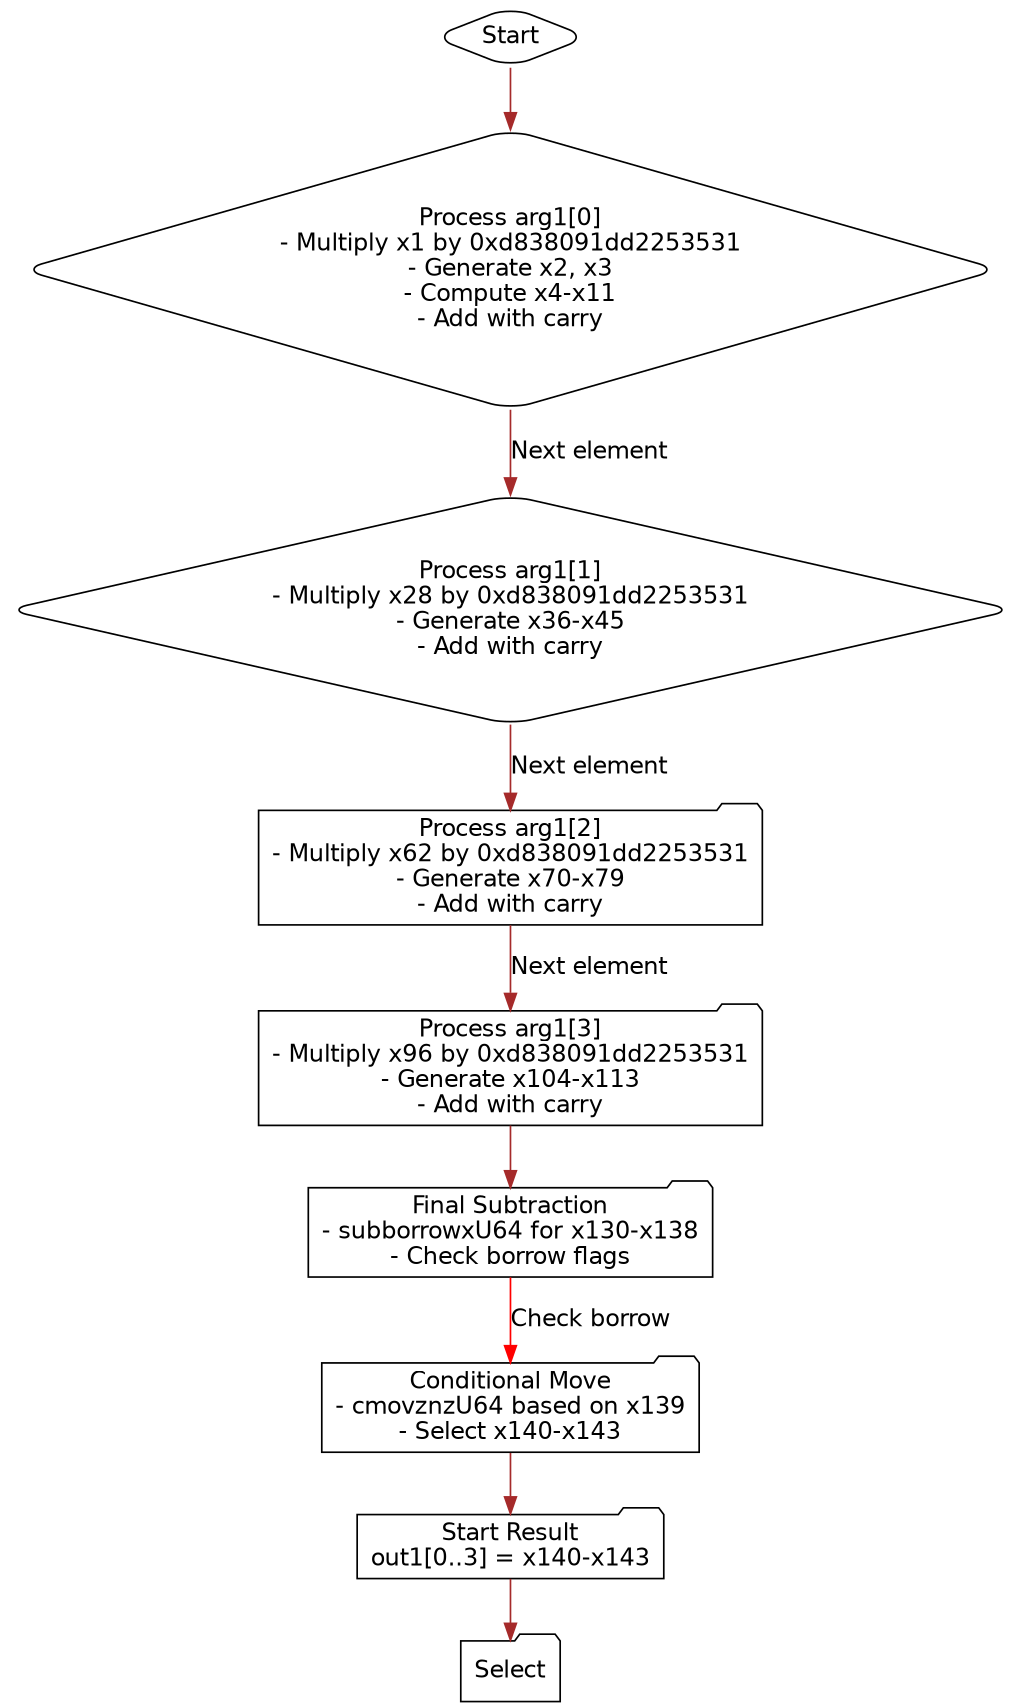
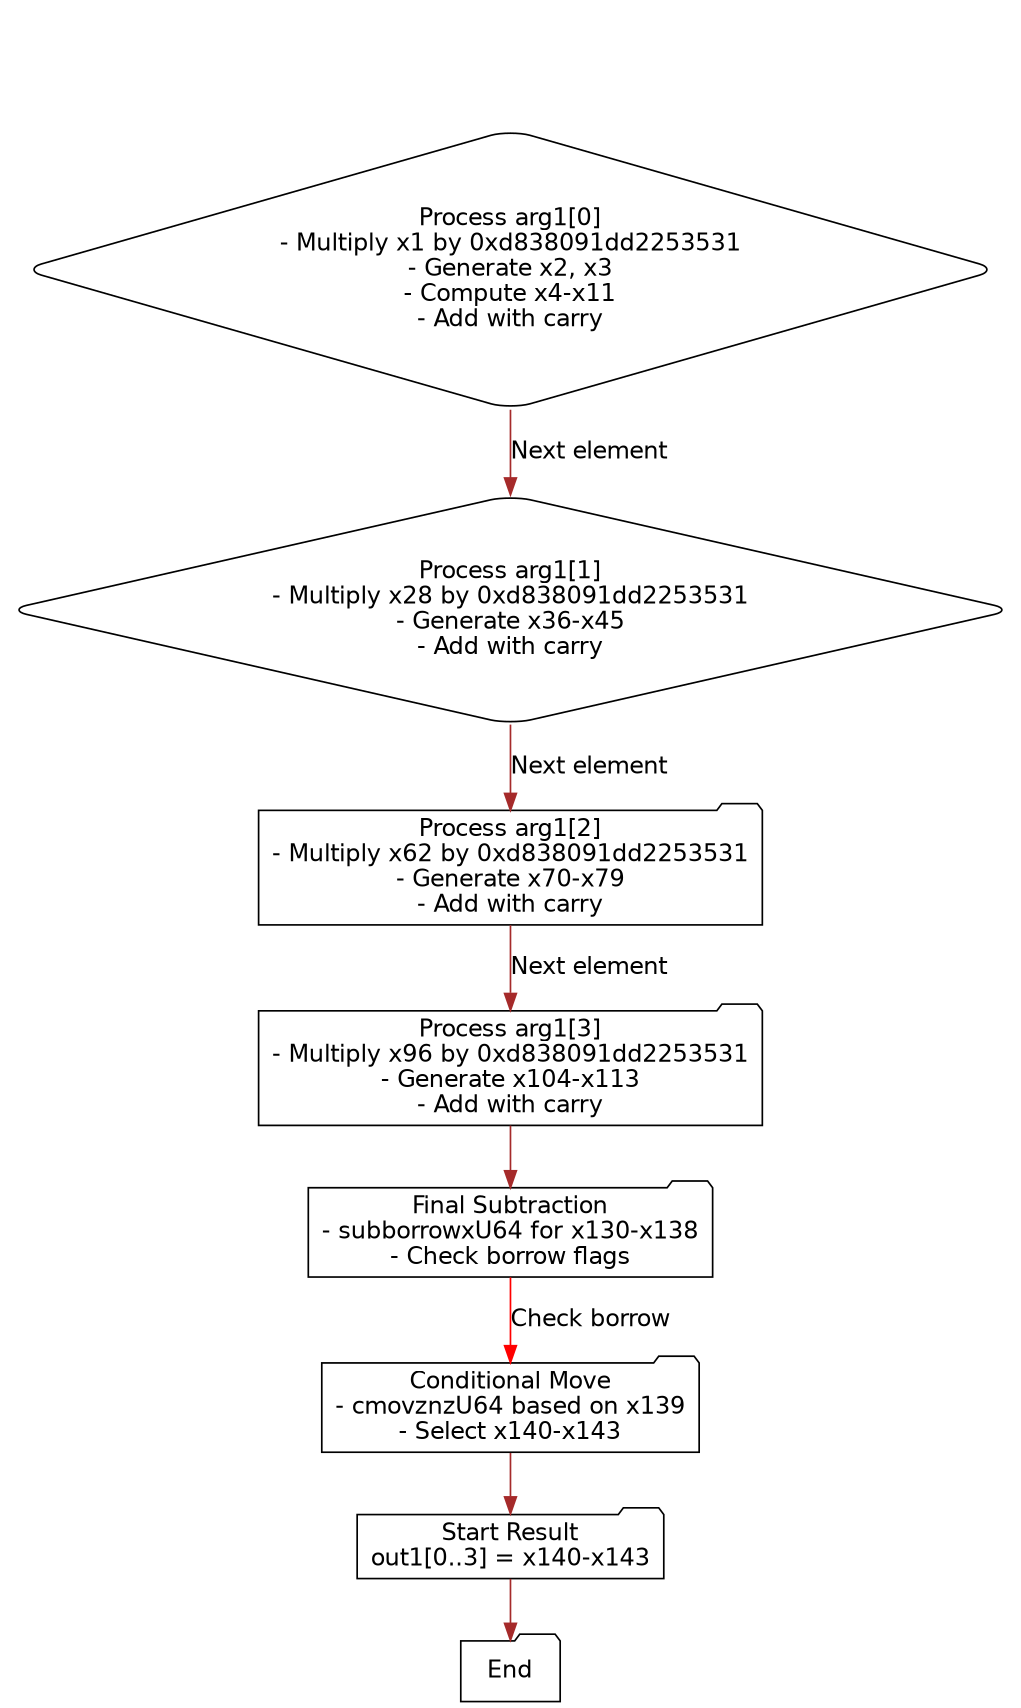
node "Start": removed
node "Select": label "Select" -> "End"
